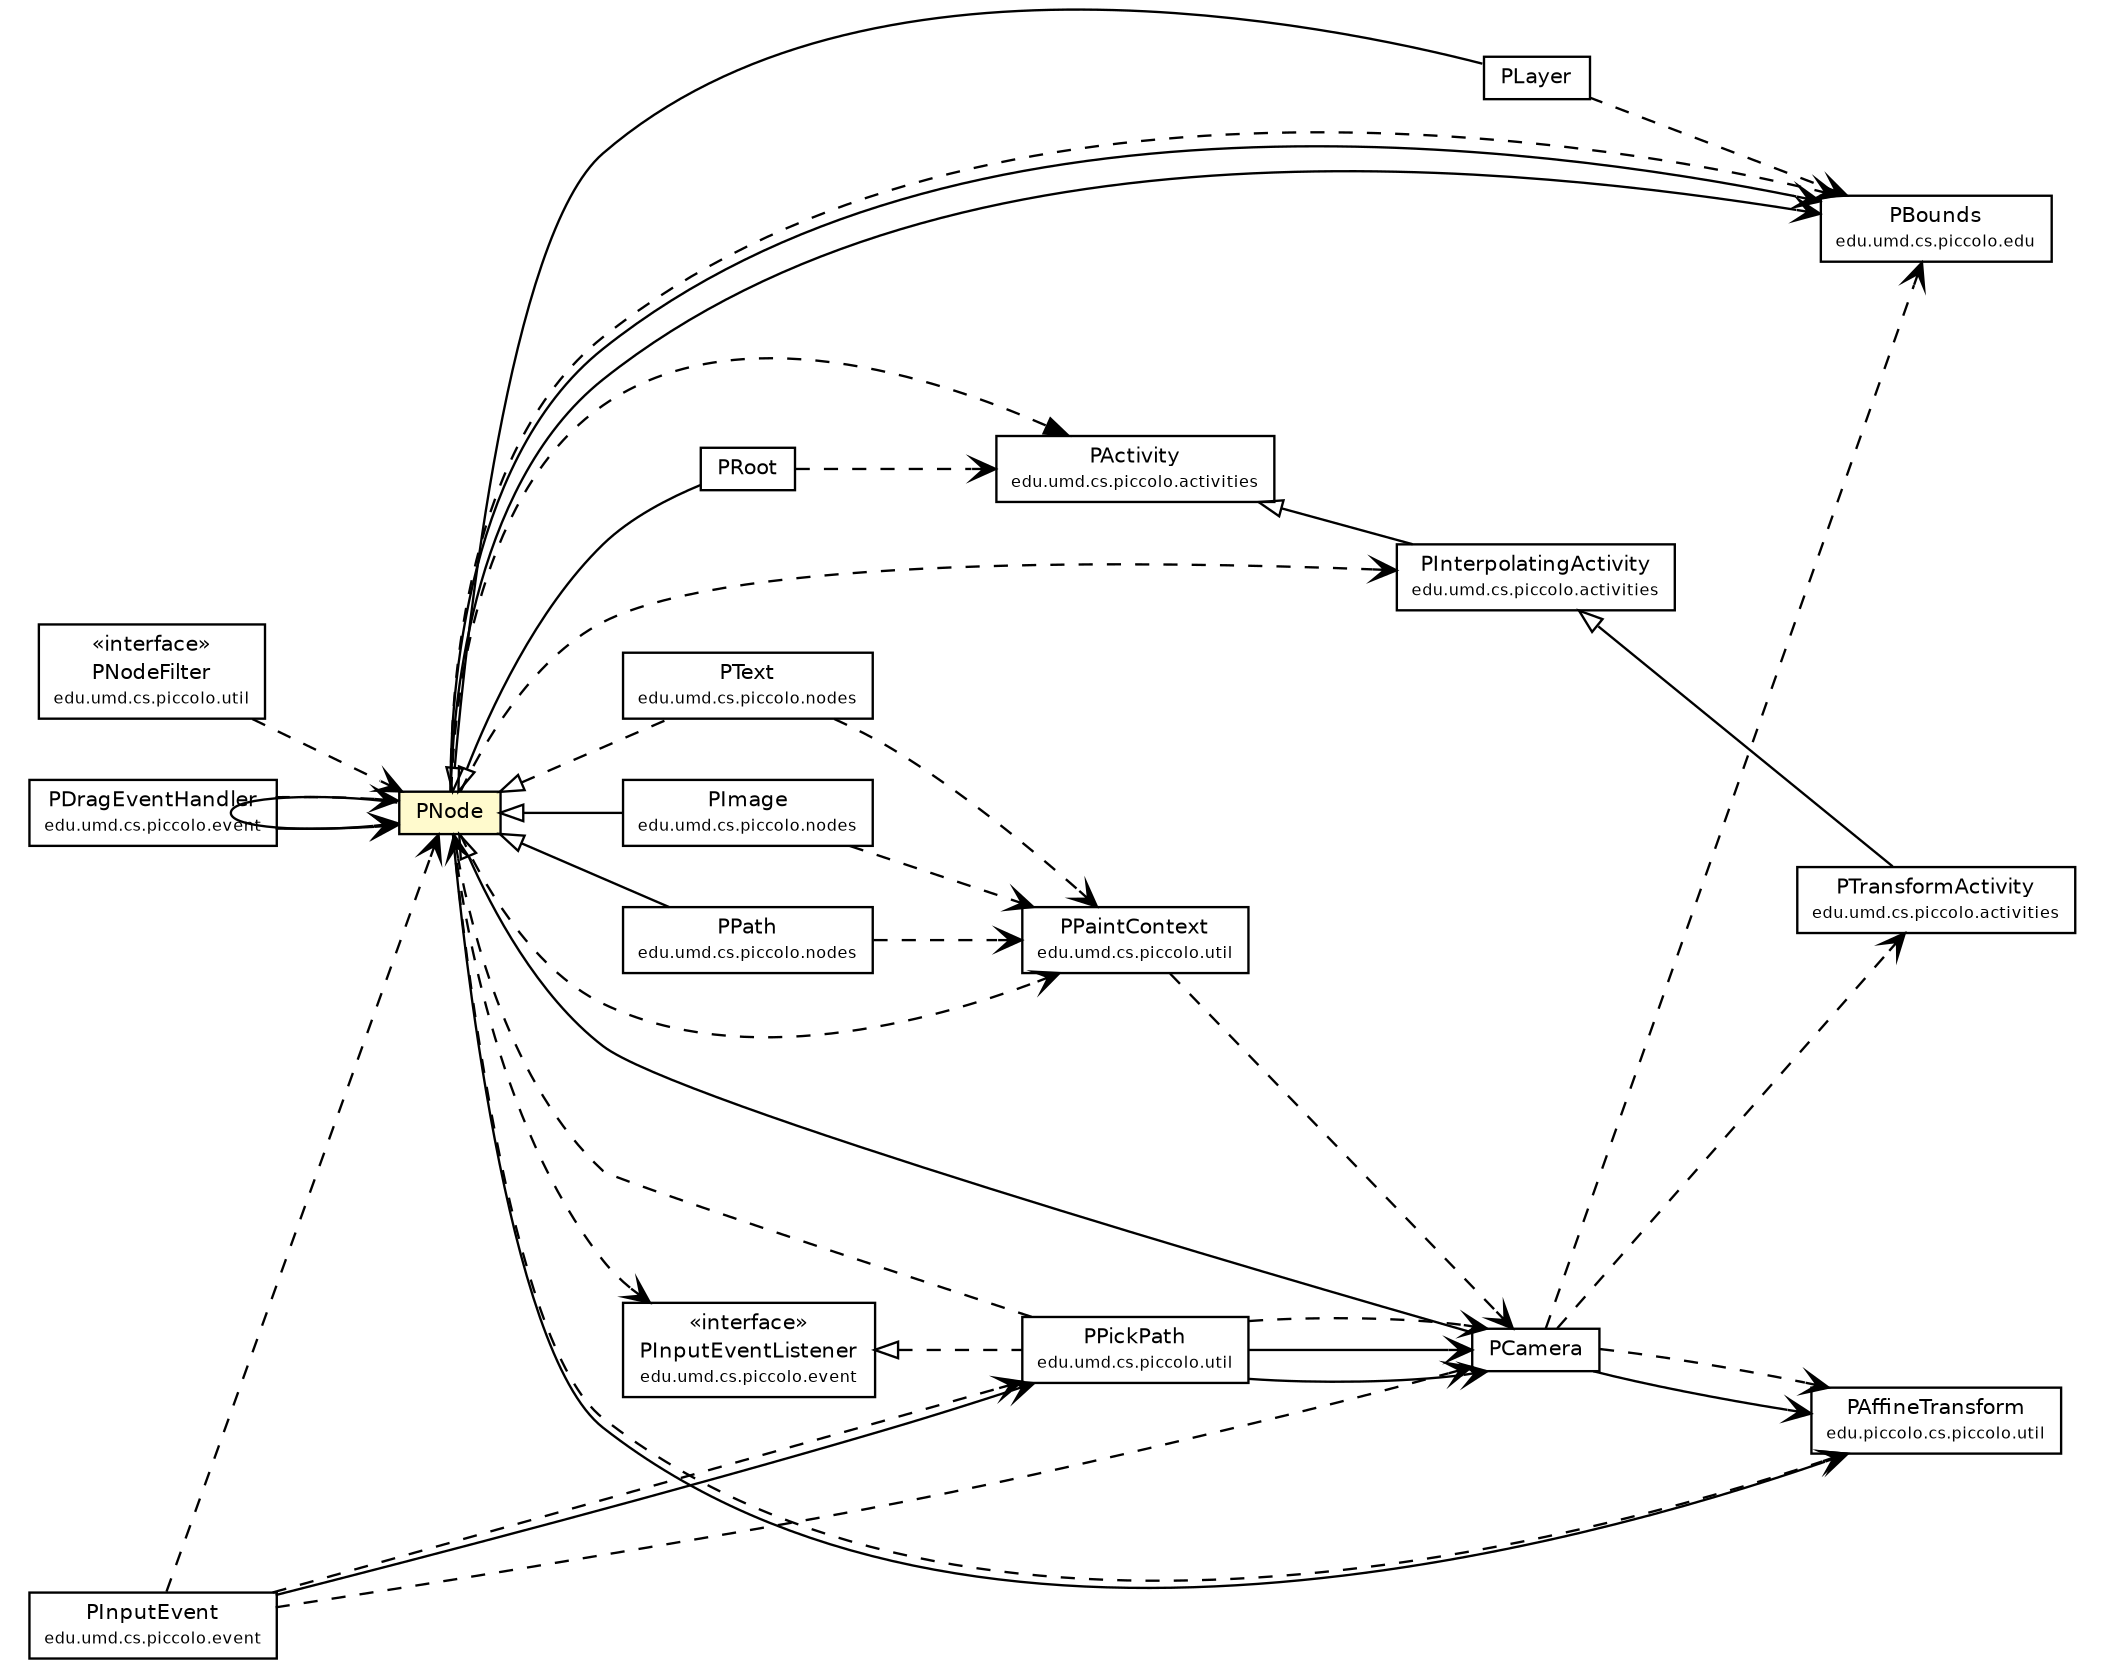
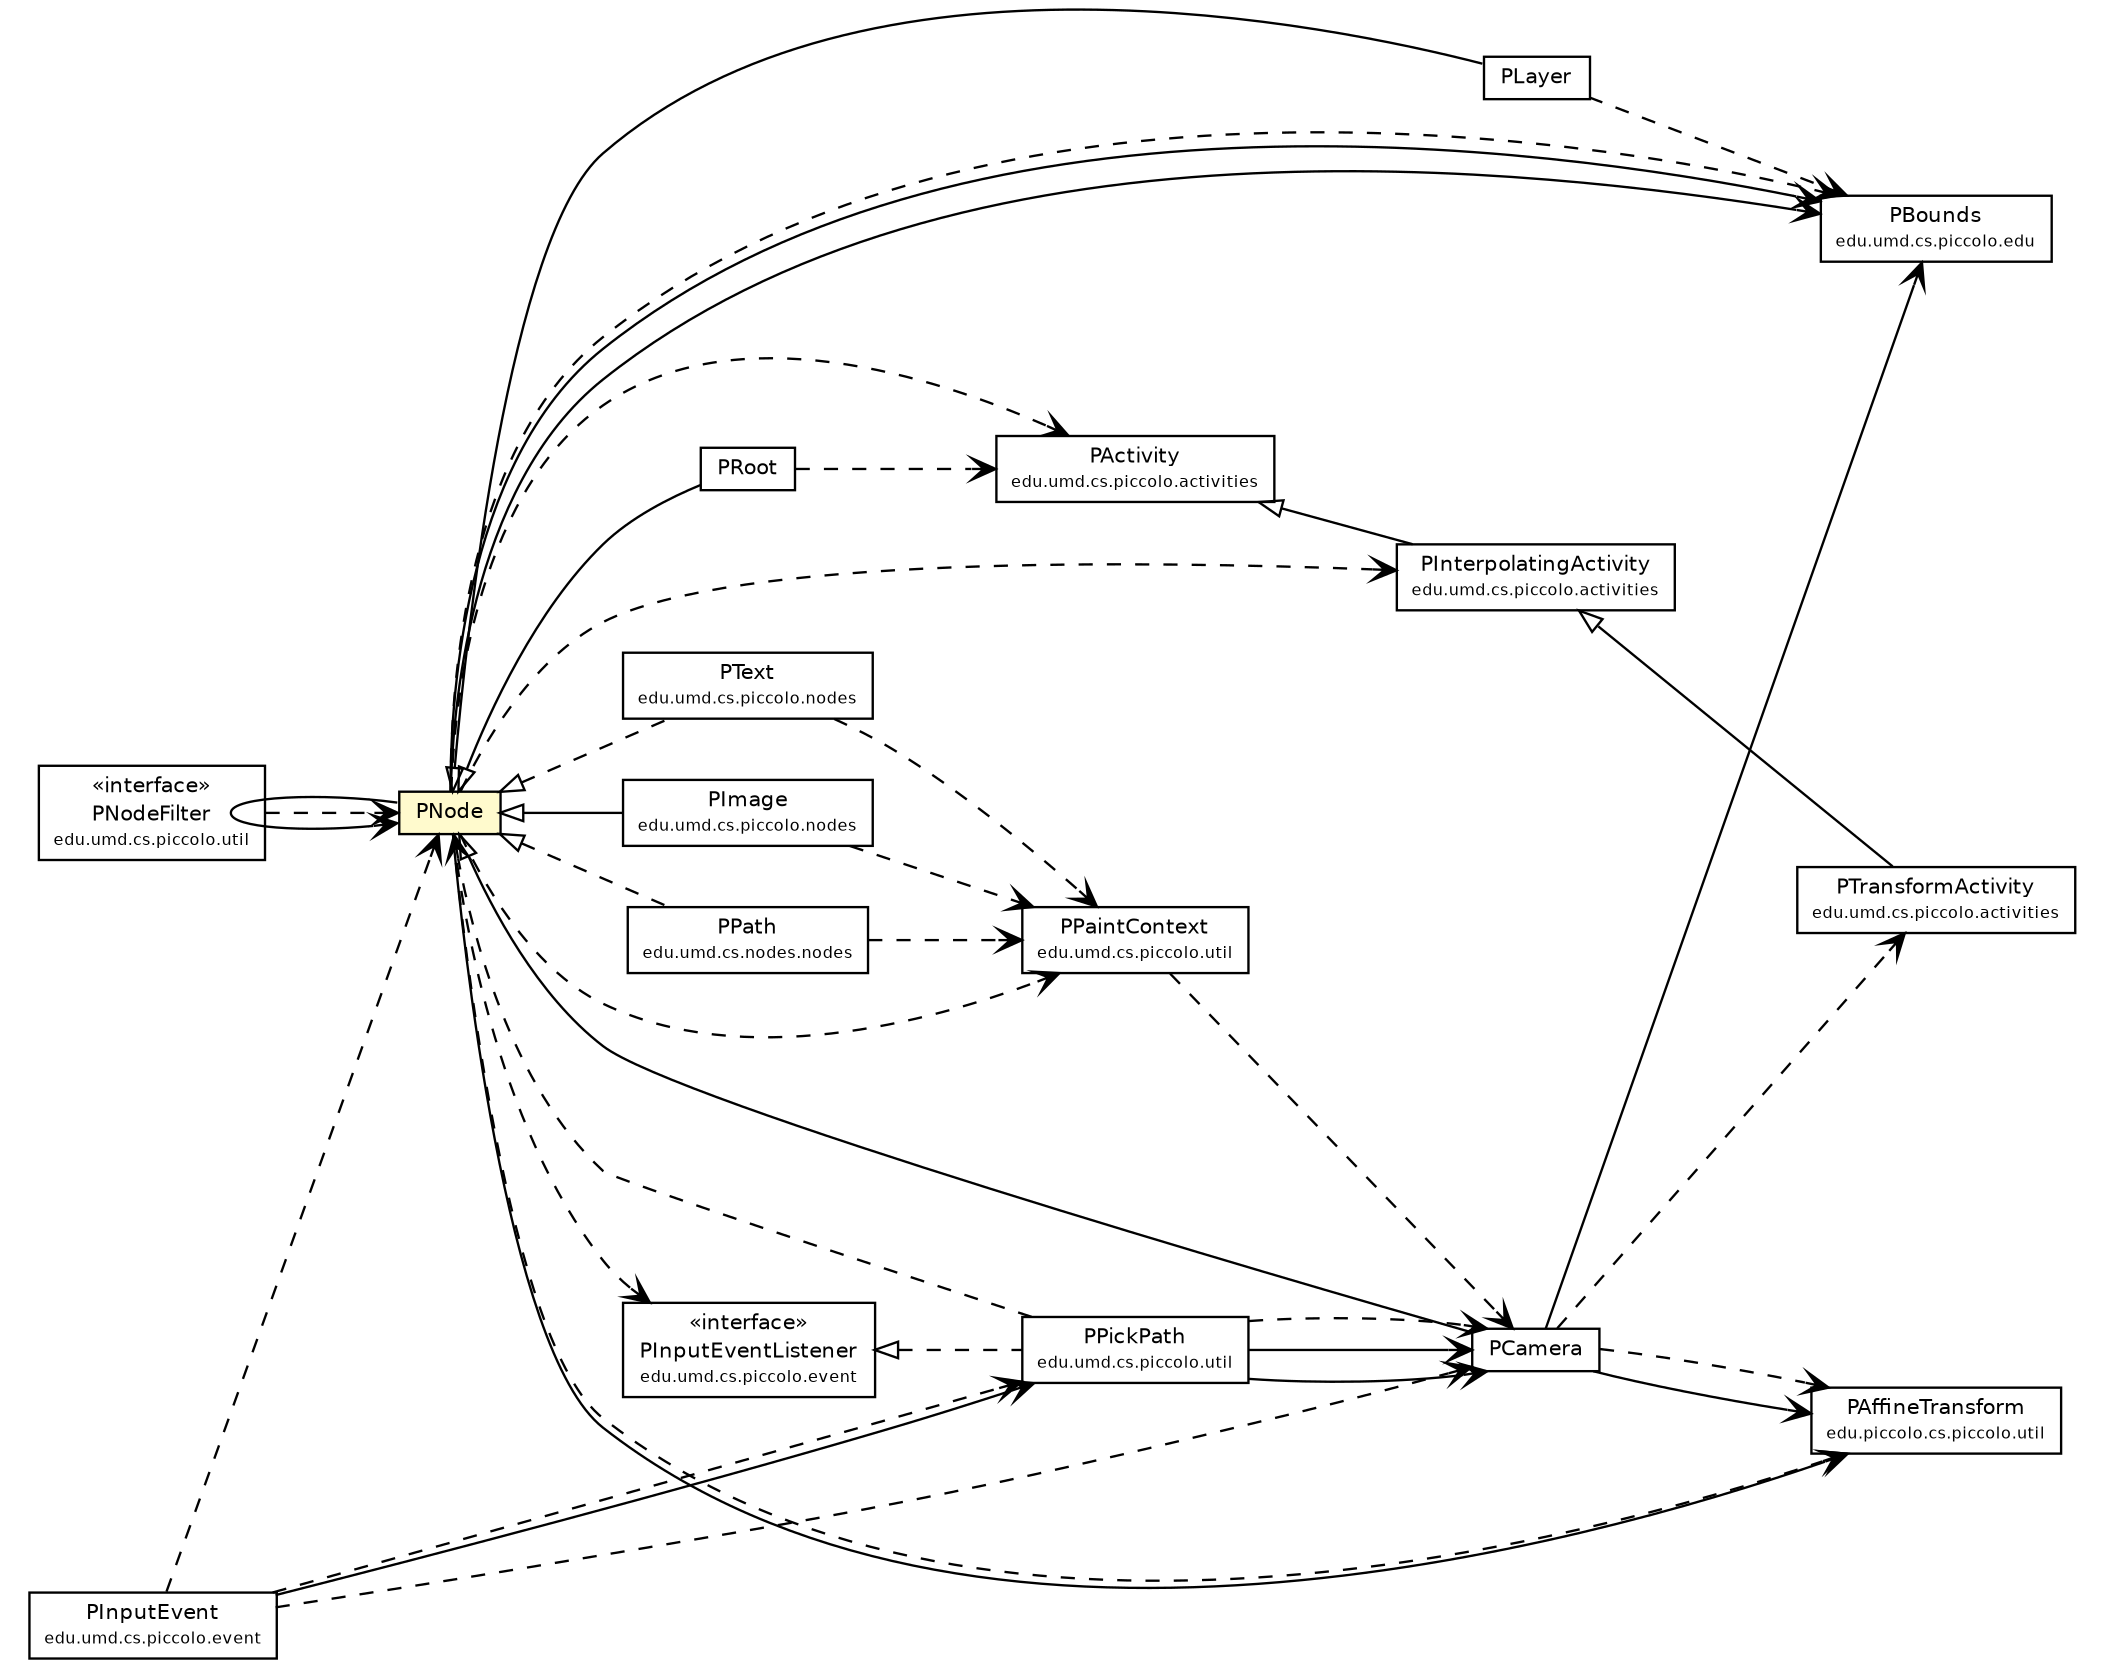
edge "PNode" -> "PActivity": arrowhead normal -> open
edge "PCamera" -> "PBounds": style dashed -> solid
node "PDragEventHandler": removed
edge "PPath" -> "PNode": style solid -> dashed
node "PPath": text "edu.umd.cs.piccolo.nodes" -> "edu.umd.cs.nodes.nodes"
